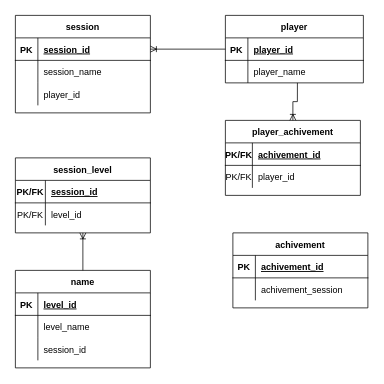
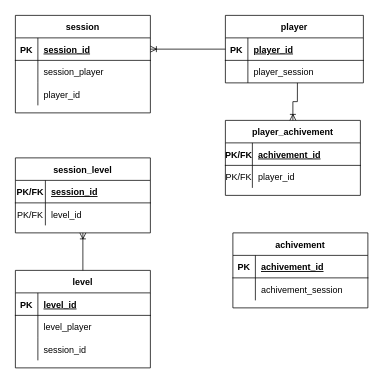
node "session_name": label "session_name" -> "session_player"
node "player_name": label "player_name" -> "player_session"
node "name": label "name" -> "level"
node "level_name": label "level_name" -> "level_player"
